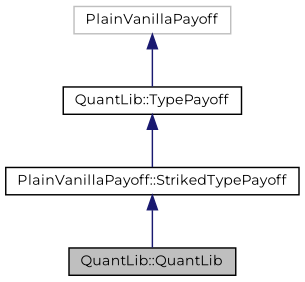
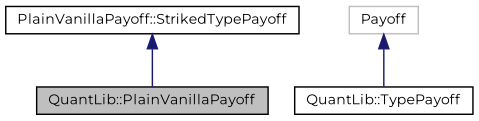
node "PlainVanillaPayoff": label "PlainVanillaPayoff" -> "Payoff"
edge "PlainVanillaPayoff::StrikedTypePayoff" -> "QuantLib::TypePayoff": removed
node "QuantLib::QuantLib": label "QuantLib::QuantLib" -> "QuantLib::PlainVanillaPayoff"
